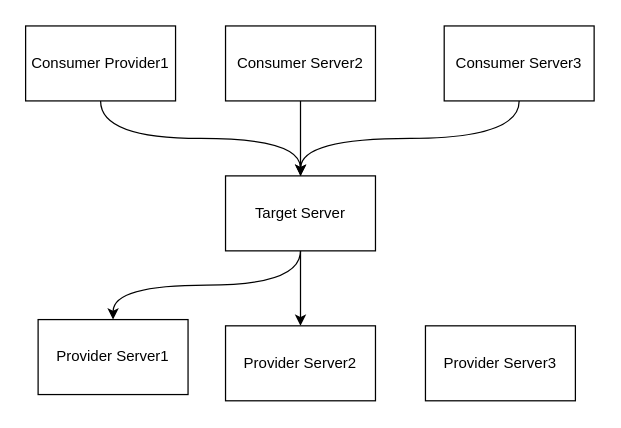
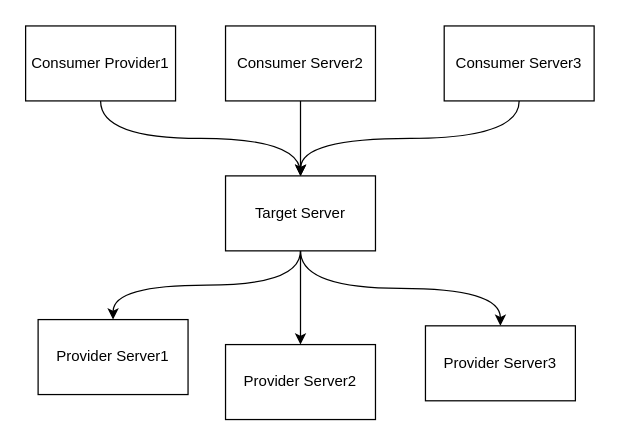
edge "Consumer Provider1" -> "Target Server": arrowhead classic -> open
edge "Consumer Server2" -- "Target Server": arrowhead none -> classic
edge "Target Server" -> "Provider Server3": added
node "Provider Server2": moved (301, 363) -> (301, 382)
